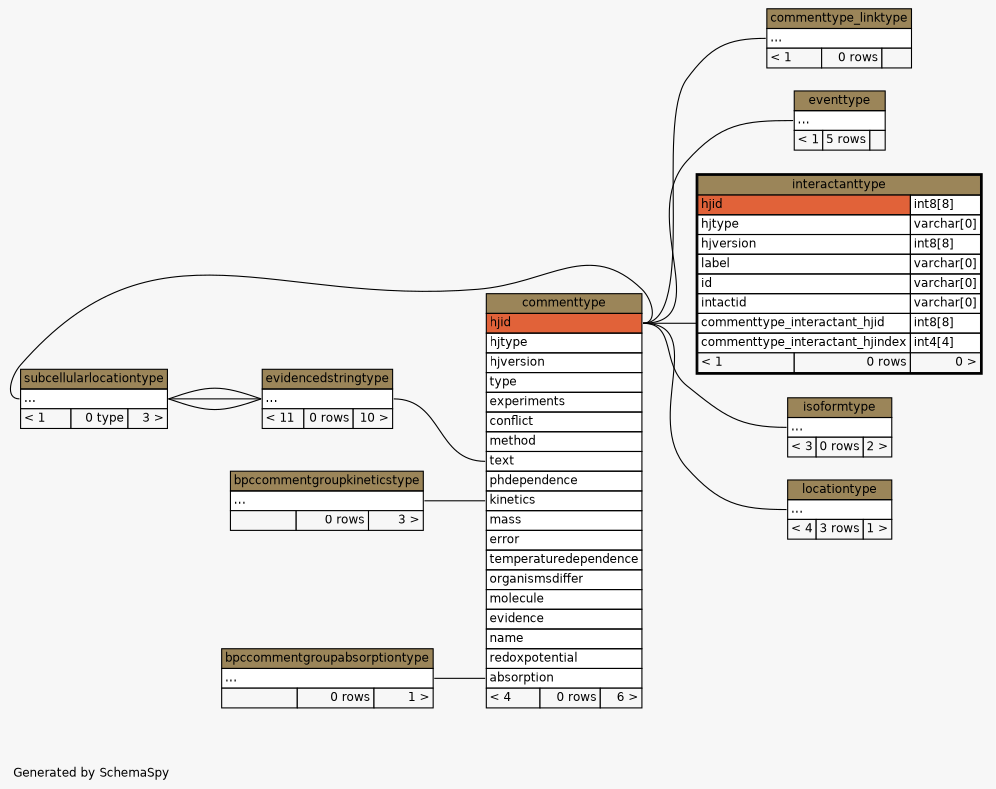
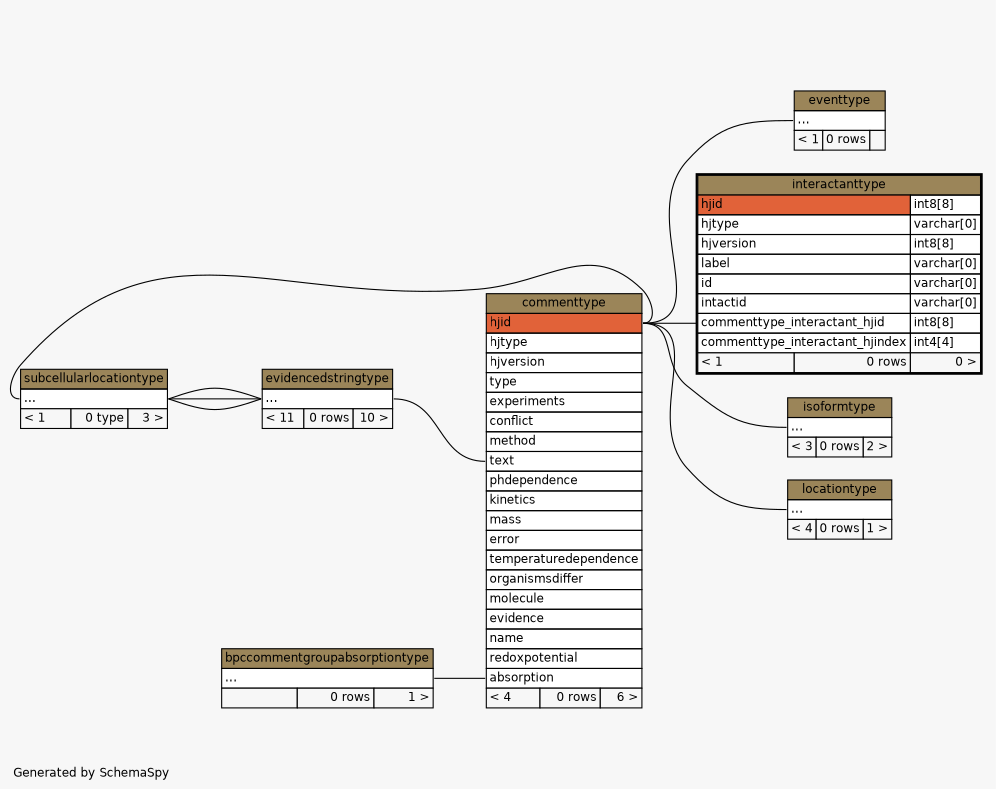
node "commenttype_linktype": removed
node "eventtype": text "5 rows" -> "0 rows"
node "bpccommentgroupkineticstype": removed
node "locationtype": text "3 rows" -> "0 rows"
